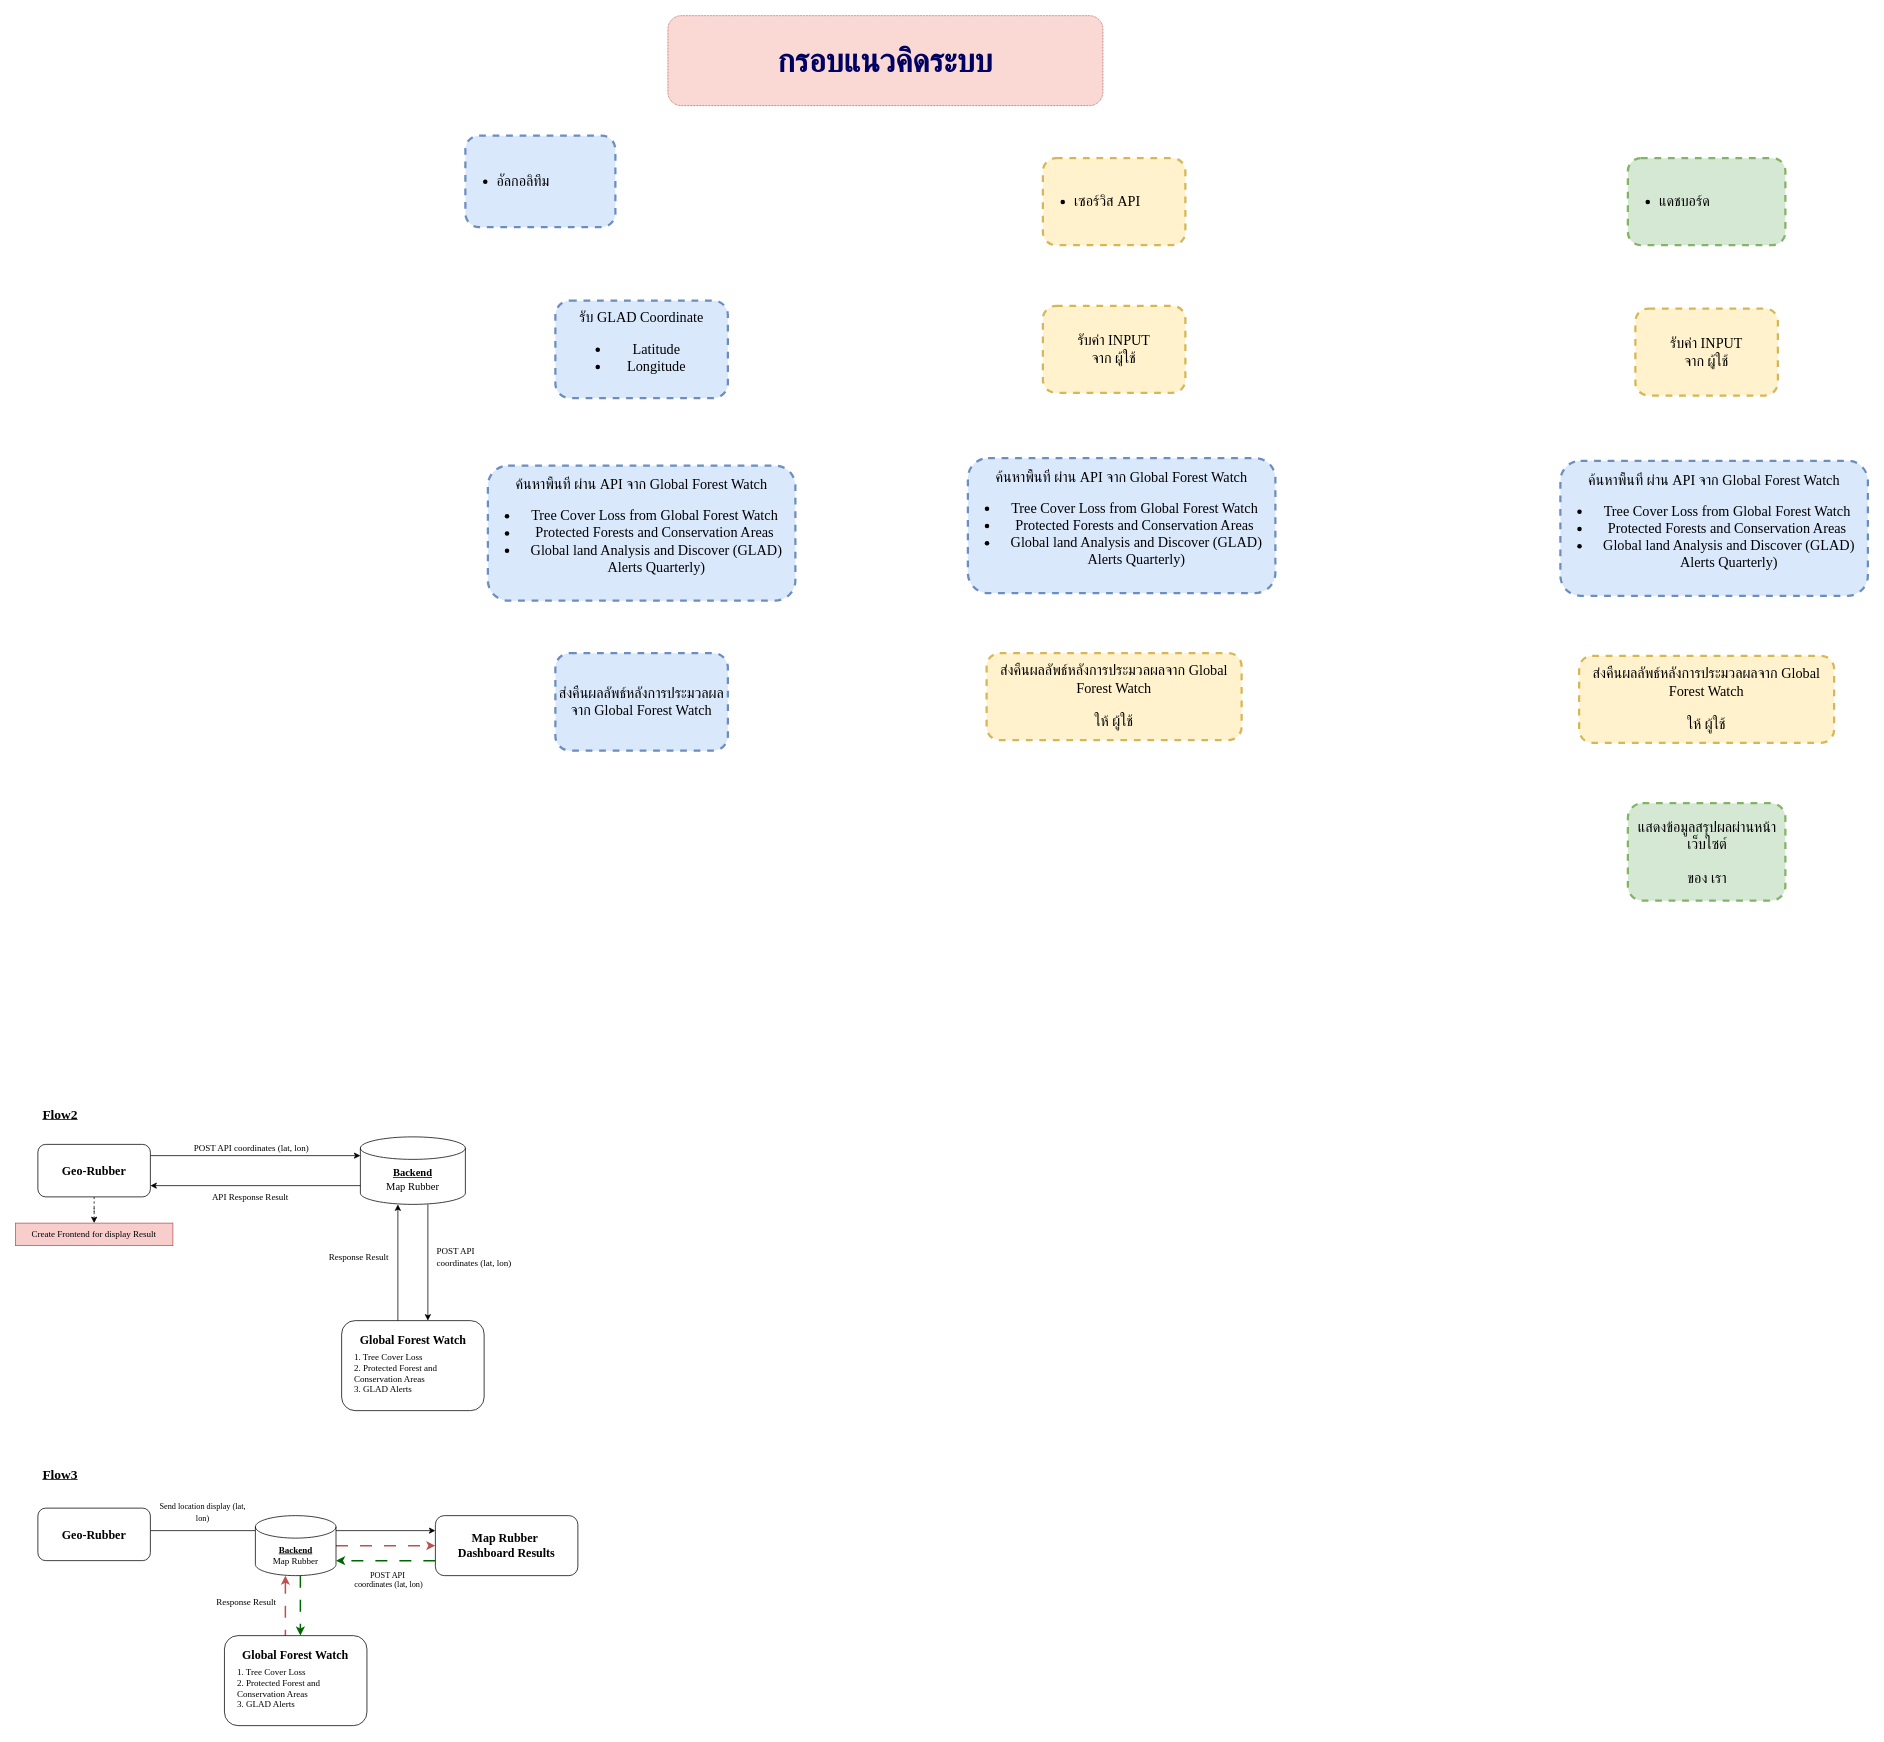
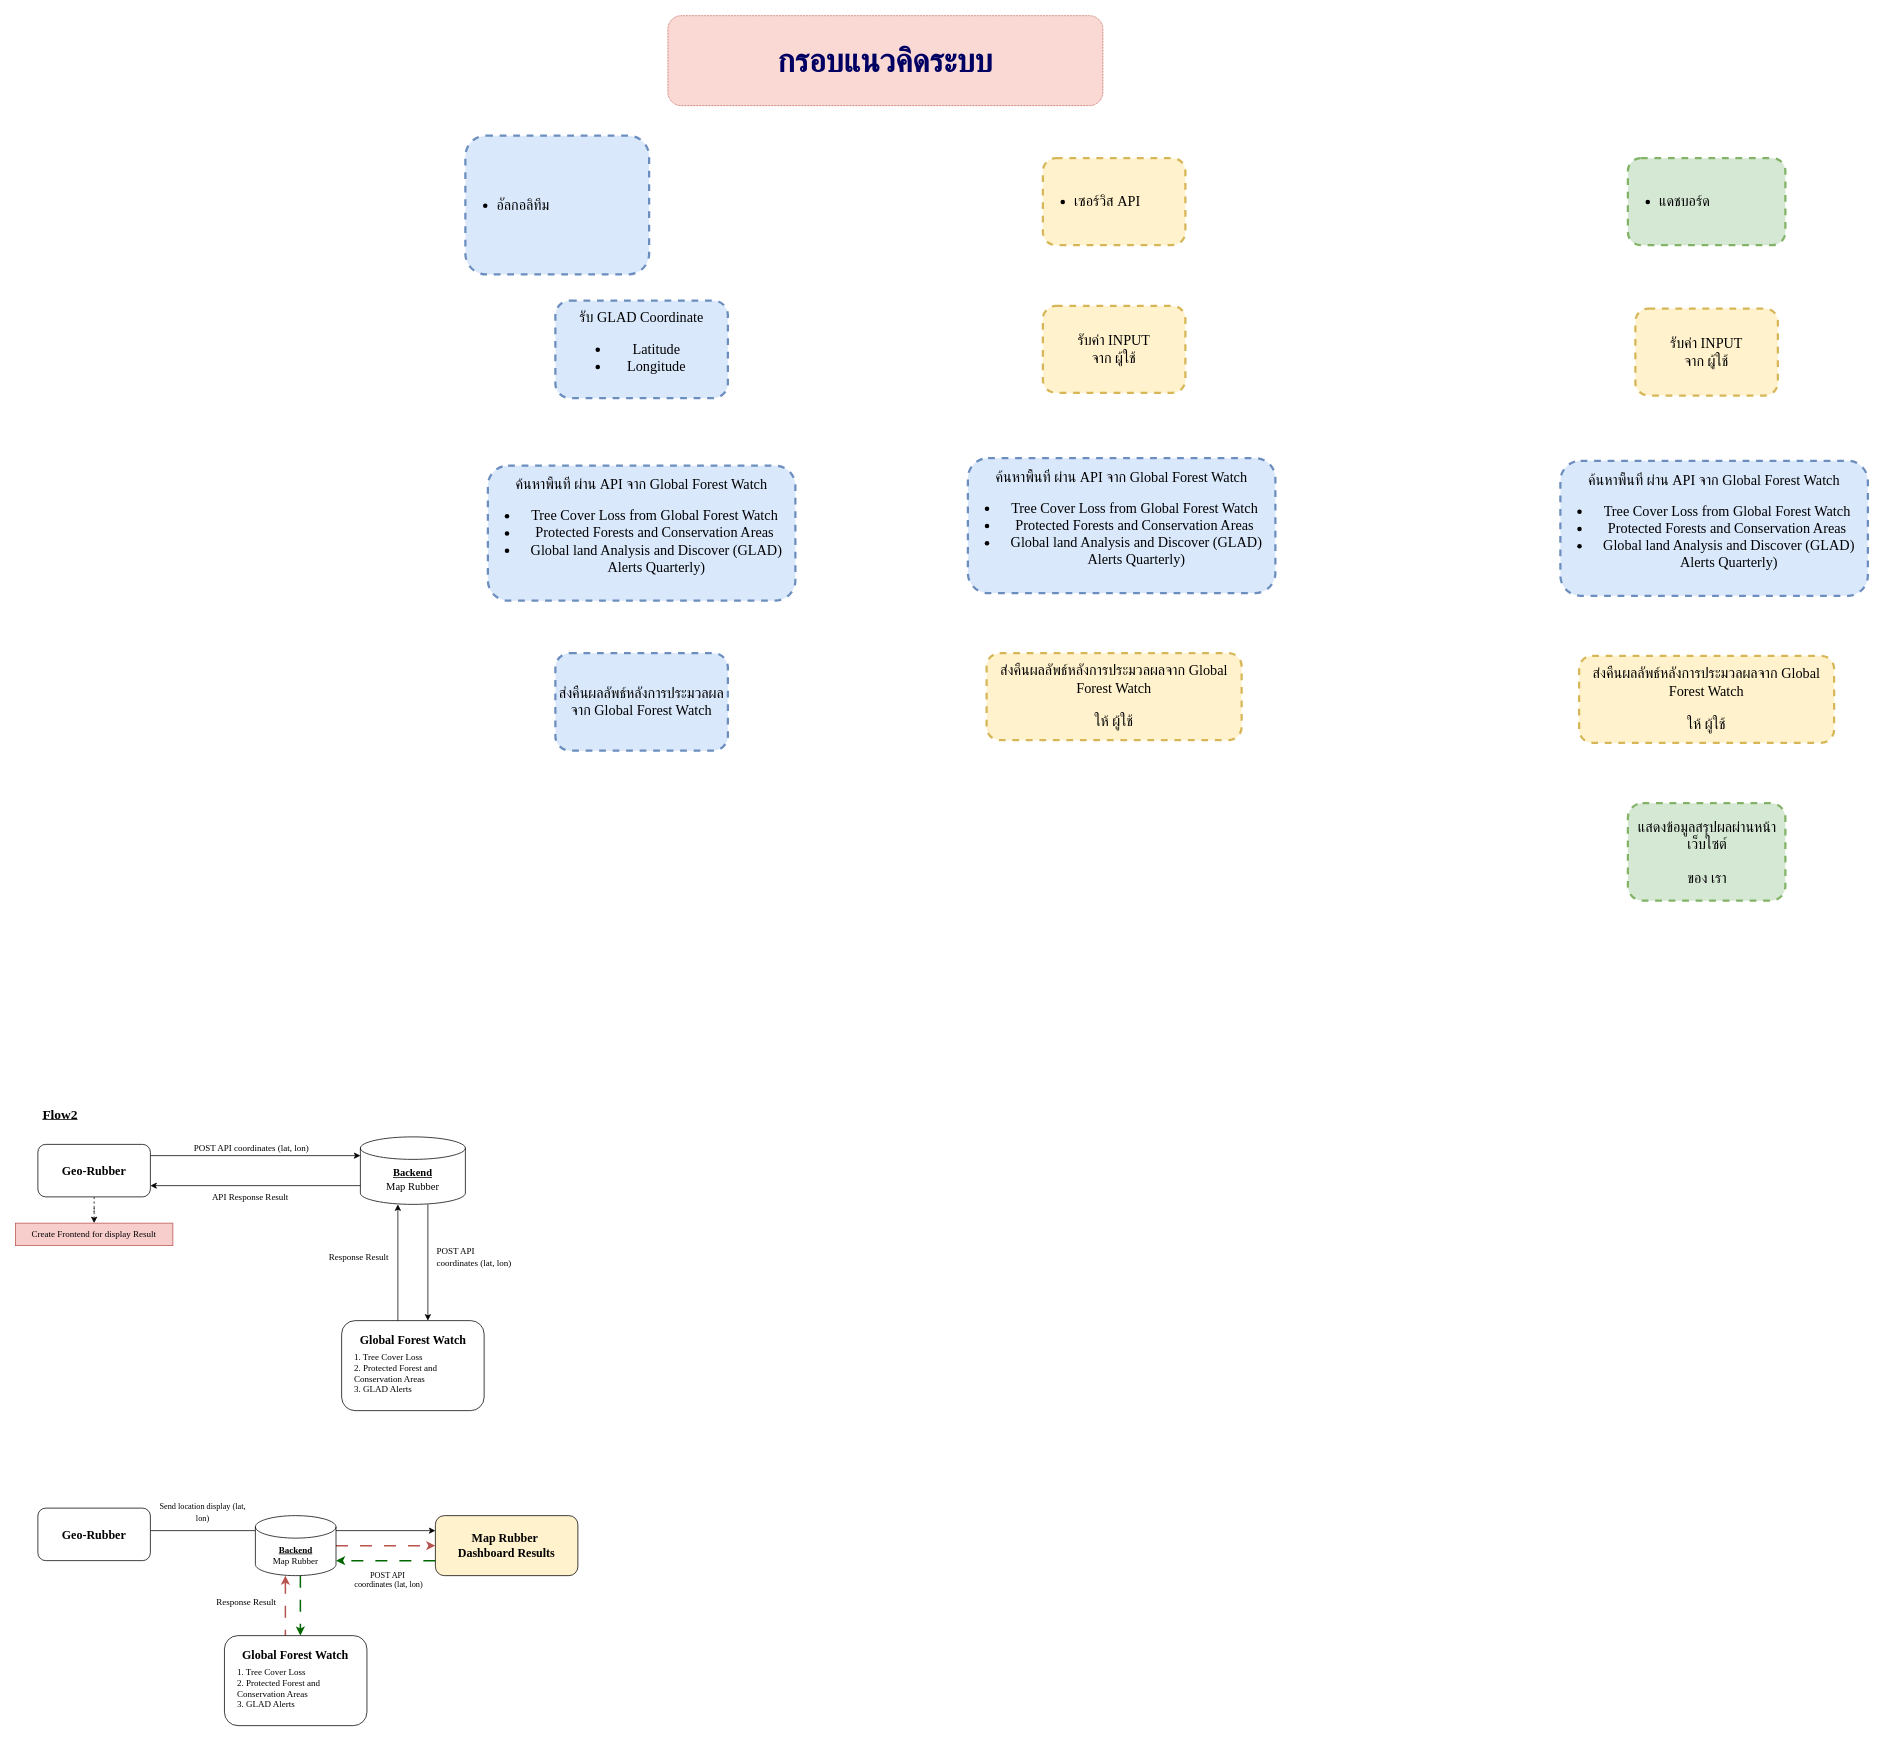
node "อัลกอลิทึม": size 150x92 -> 184x139
node "Flow3": removed
node "Map Rubber Dashboard Results": fillcolor #ffffff -> #fff2cc
